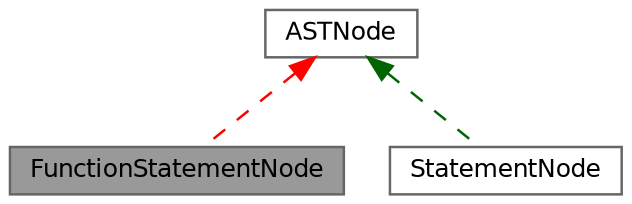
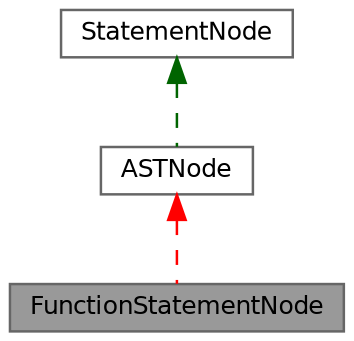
edge "StatementNode" -> "ASTNode": reversed
